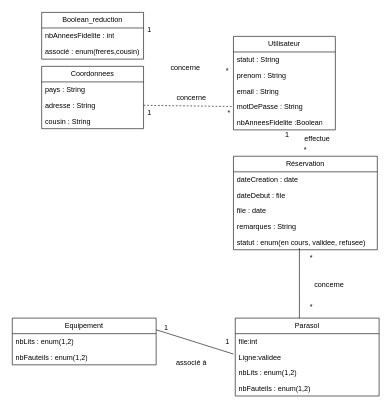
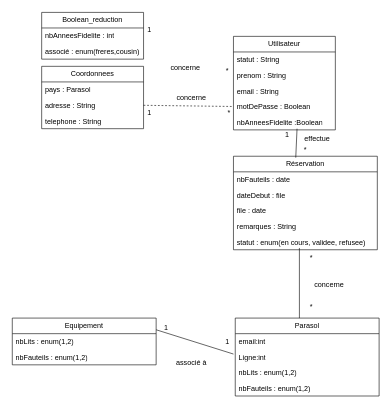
node "pays : String": label "pays : String" -> "pays : Parasol"
node "motDePasse : String": label "motDePasse : String" -> "motDePasse : Boolean"
node "cousin : String": label "cousin : String" -> "telephone : String"
edge "nbAnneesFidelite :Boolean" -- "Réservation": added
node "dateCreation : date": label "dateCreation : date" -> "nbFauteils : date"
node "file:int": label "file:int" -> "email:int"
node "Ligne:validee": label "Ligne:validee" -> "Ligne:int"
